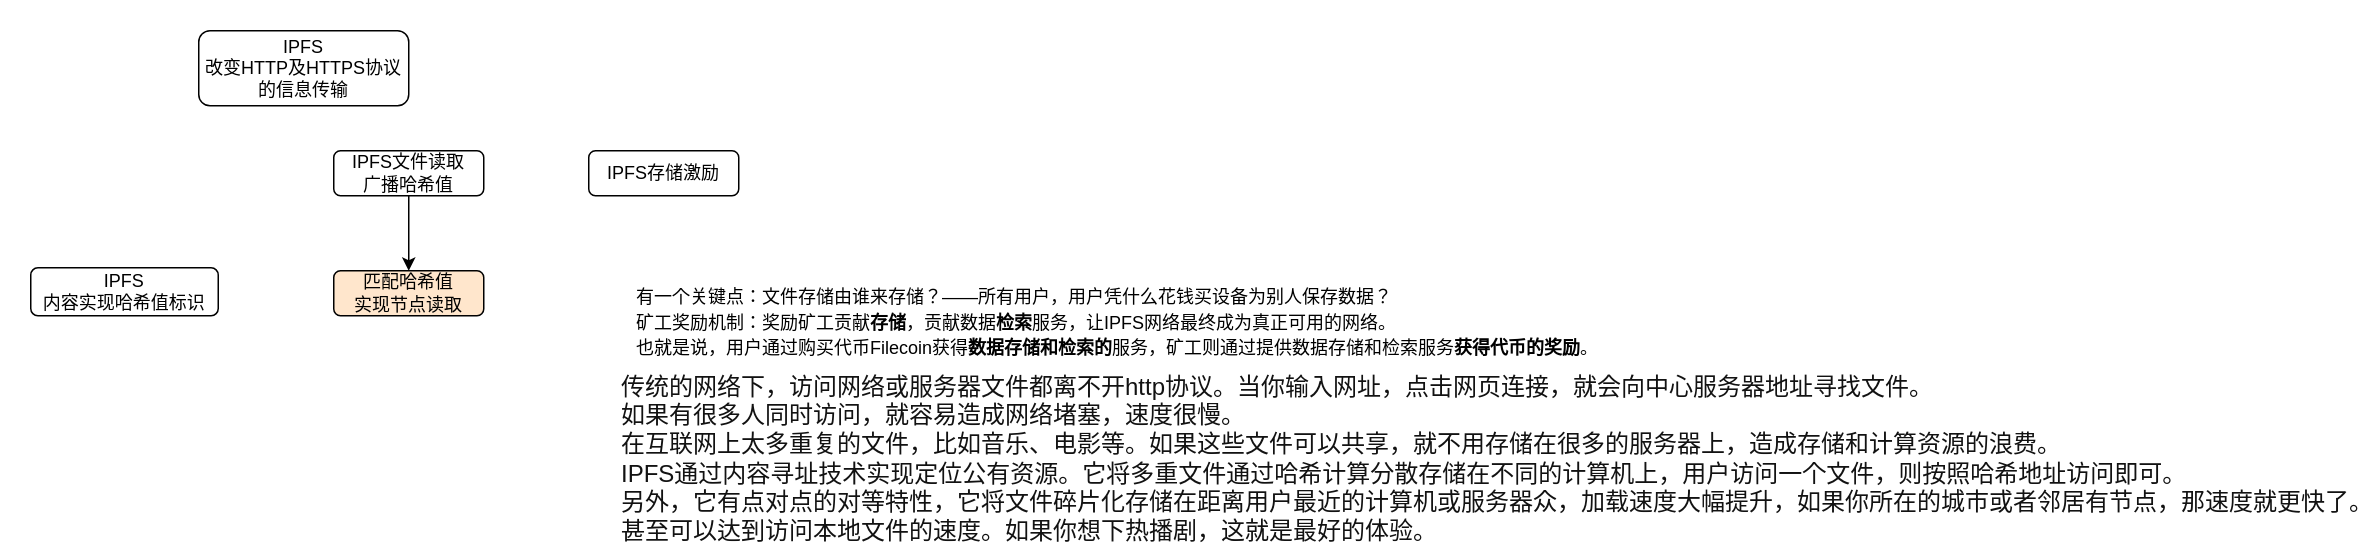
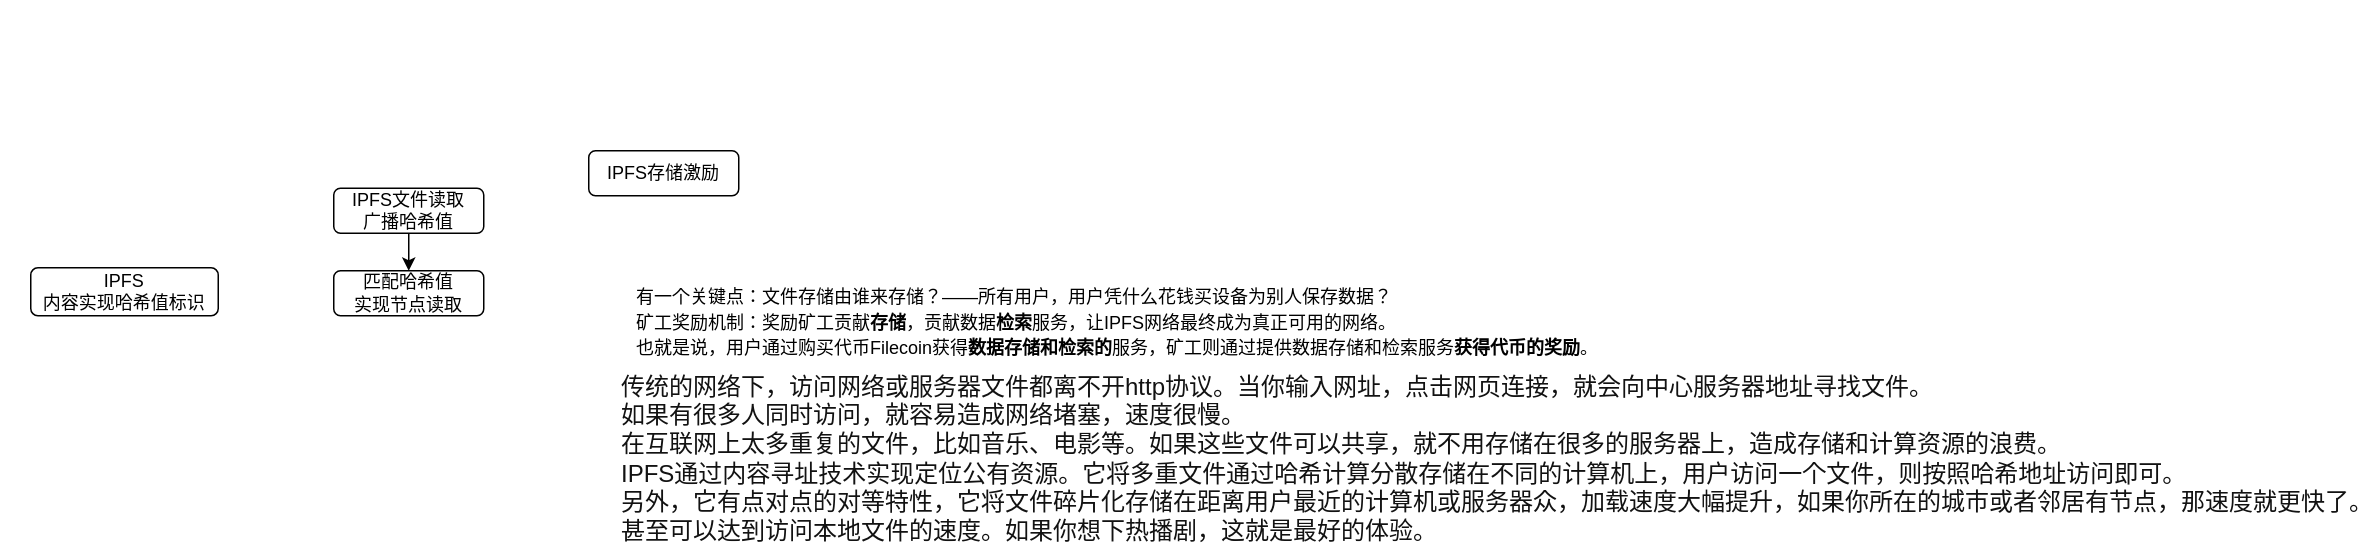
node "IPFS 改变HTTP及HTTPS协议的信息传输": removed
node "IPFS文件读取 广播哈希值": moved (409, 173) -> (409, 211)
node "匹配哈希值 实现节点读取": fillcolor #ffe6cc -> #ffffff
